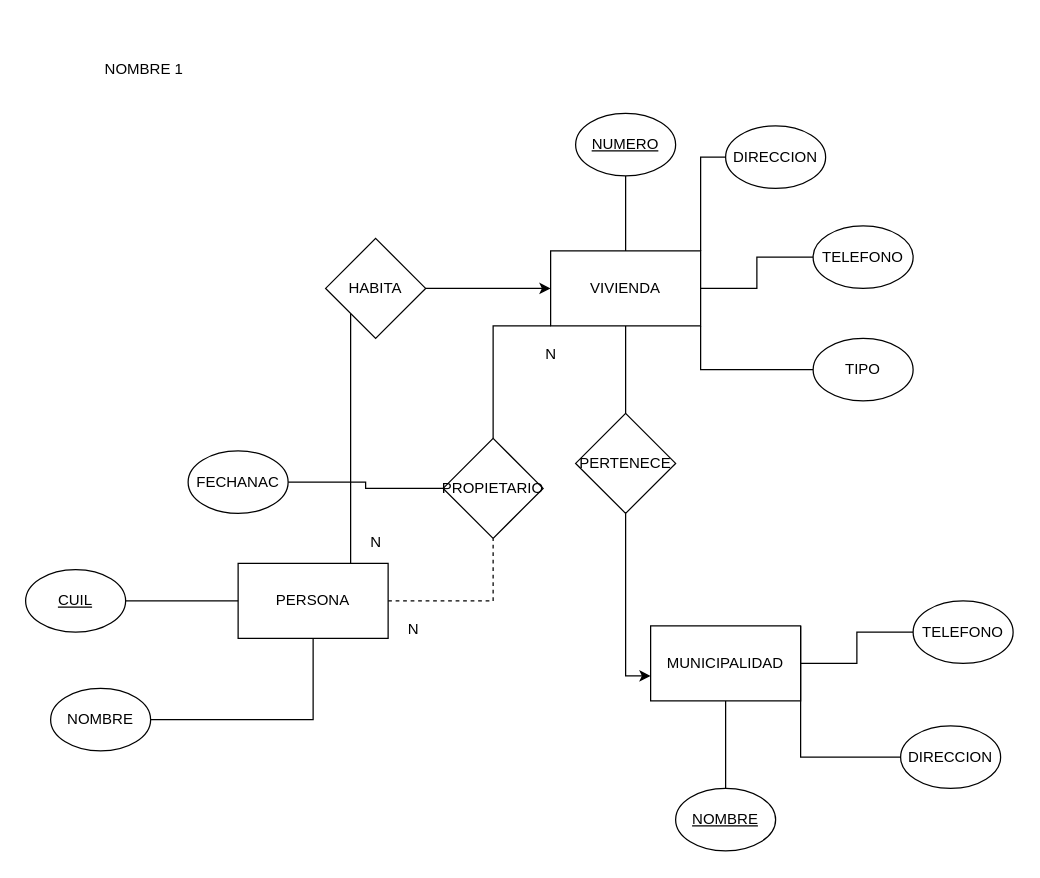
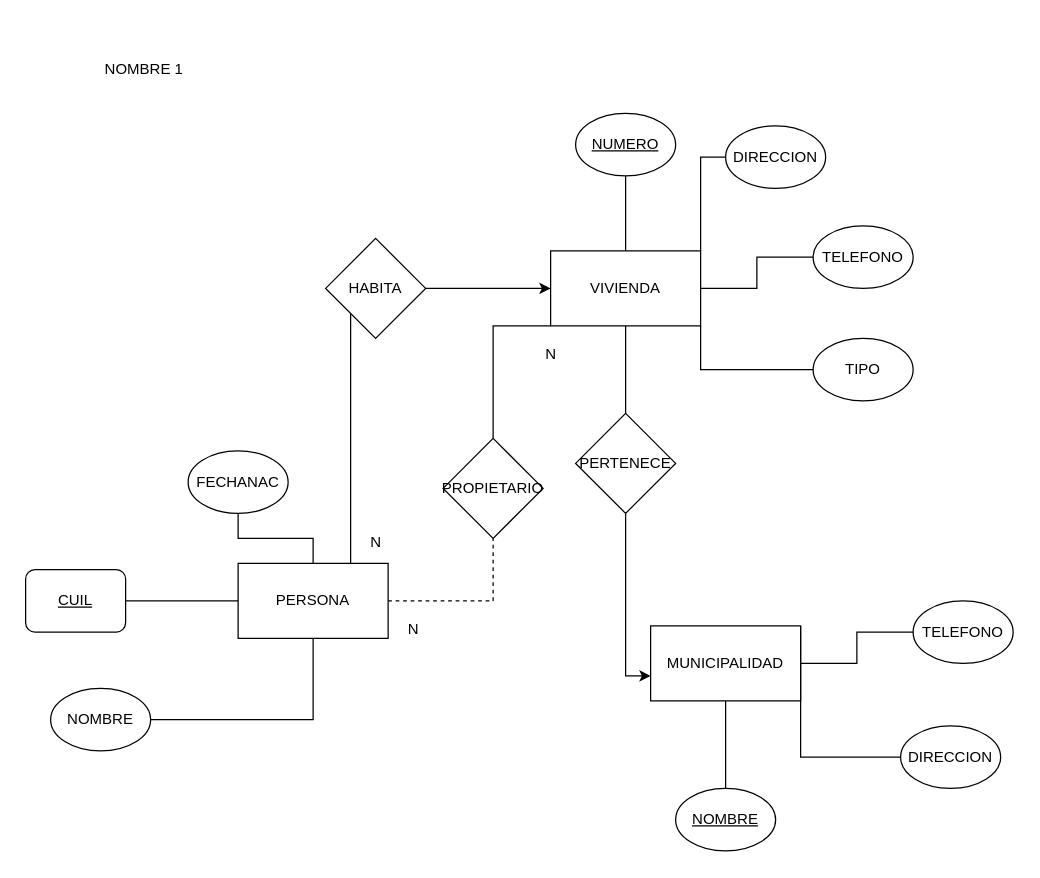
edge "FECHANAC" -- "PROPIETARIO": now "FECHANAC" -- "PERSONA"
node "CUIL": shape ellipse -> rounded rectangle
